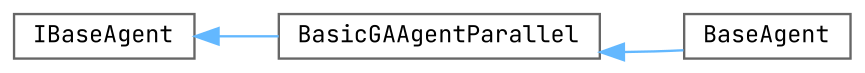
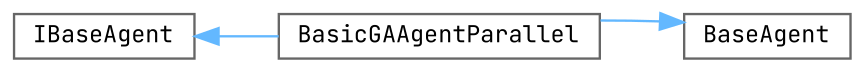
edge "BaseAgent" -> "BasicGAAgentParallel": reversed
